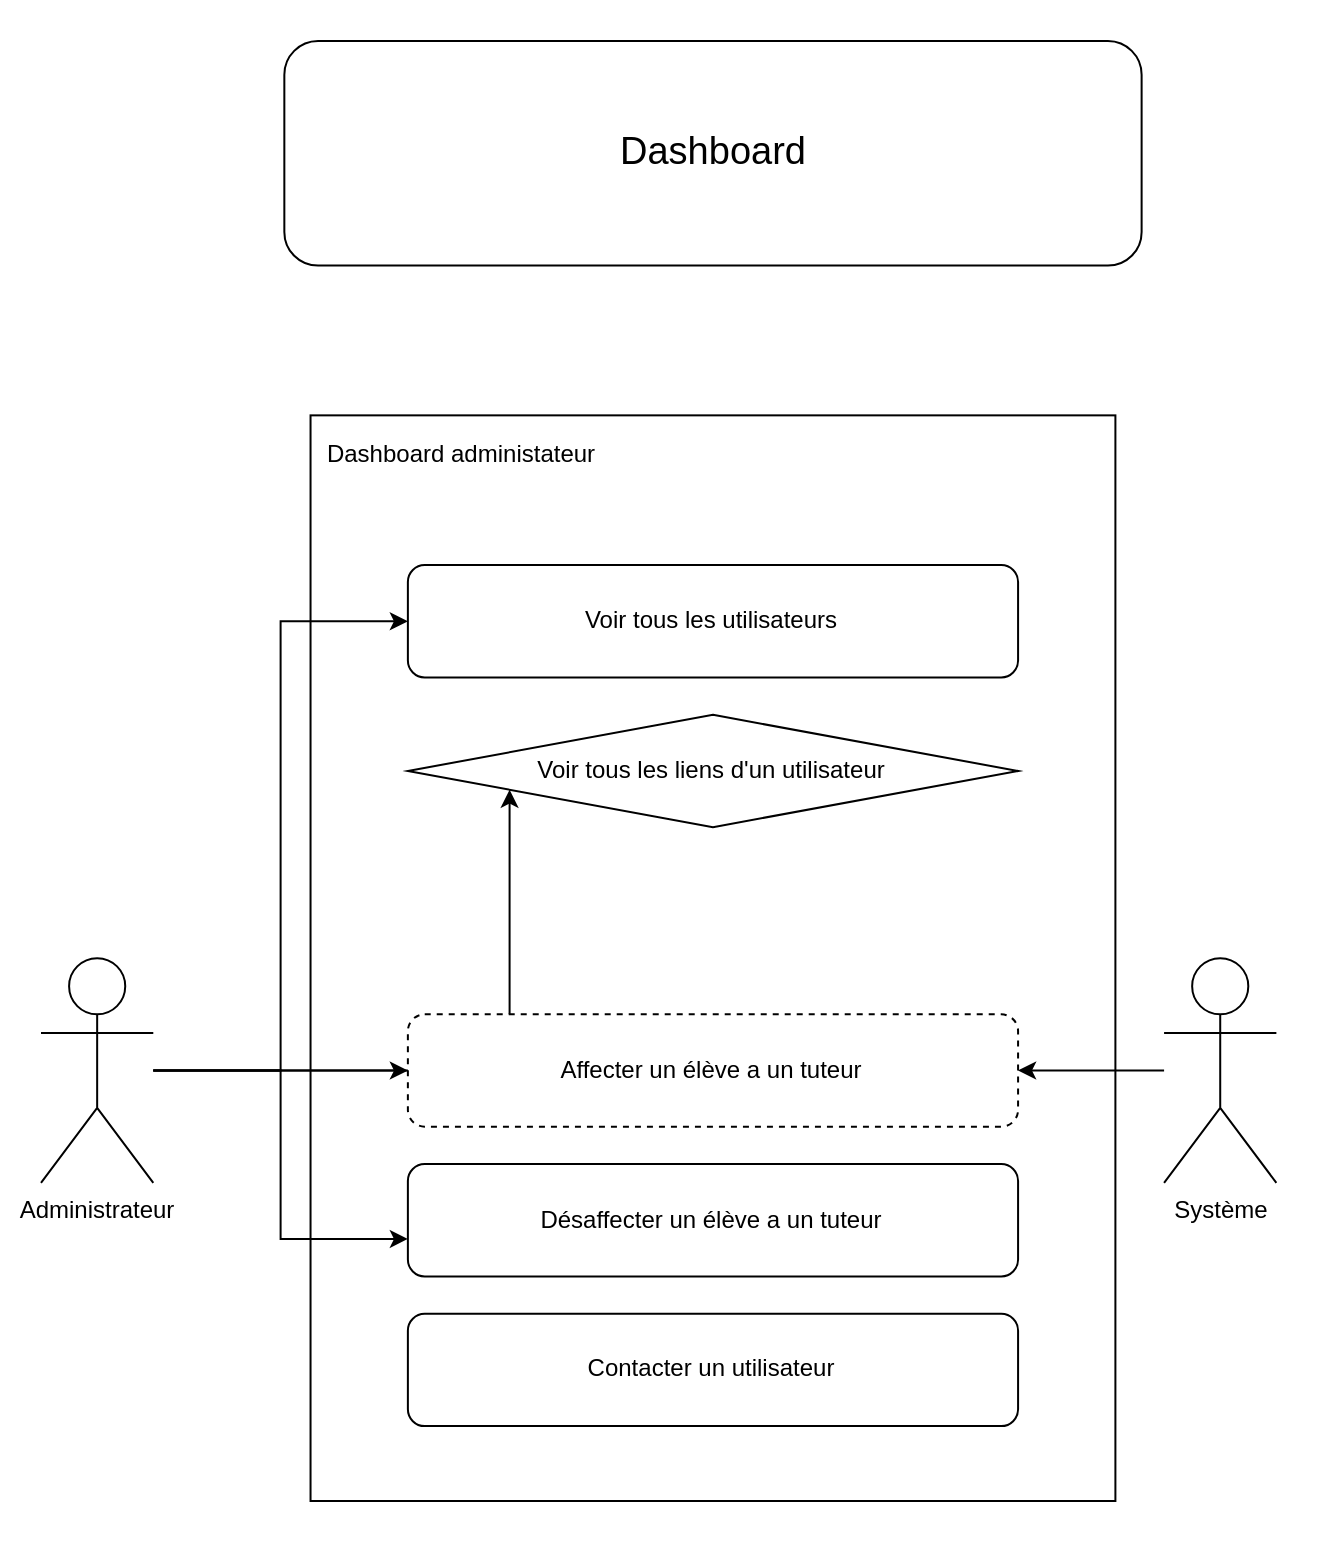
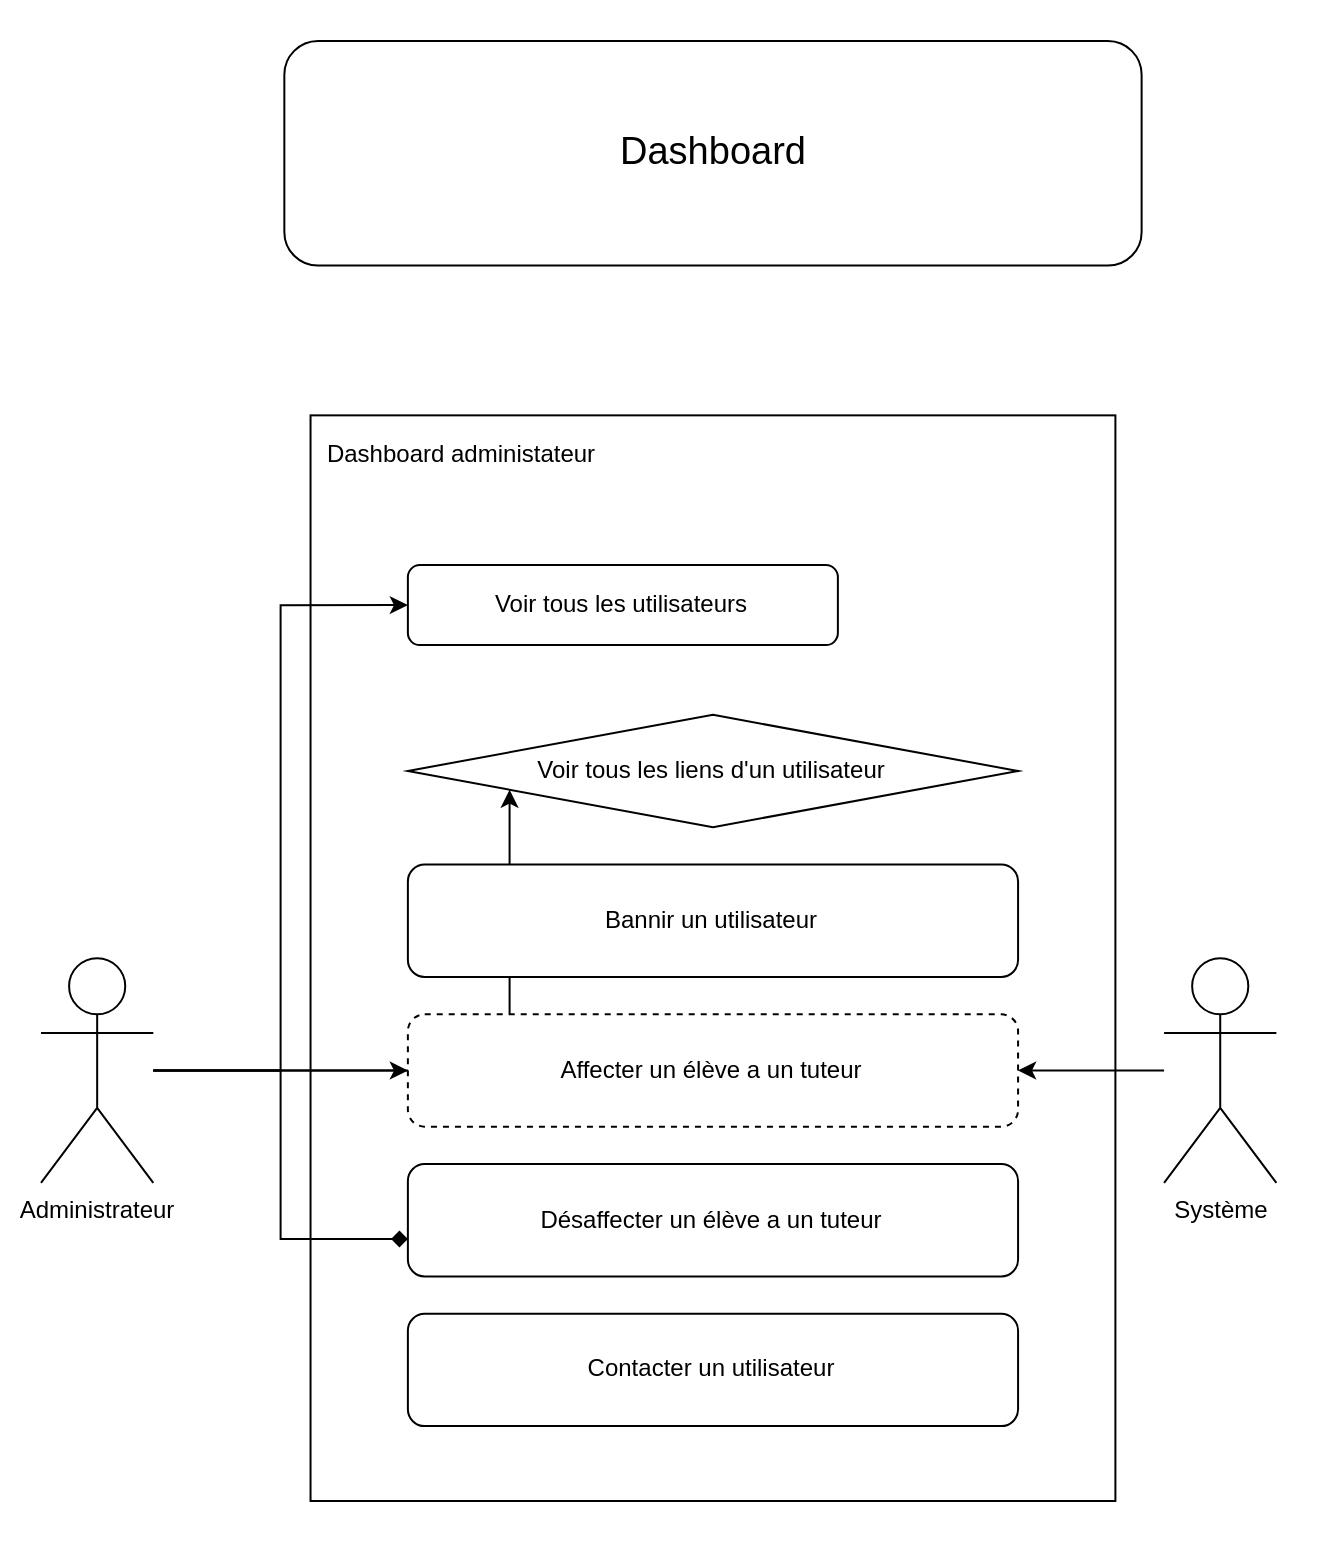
node "Voir tous les utilisateurs": size 610x112 -> 430x80
node "Bannir un utilisateur": added
edge "Administrateur" -> "Désaffecter un élève a un tuteur": arrowhead classic -> diamond
